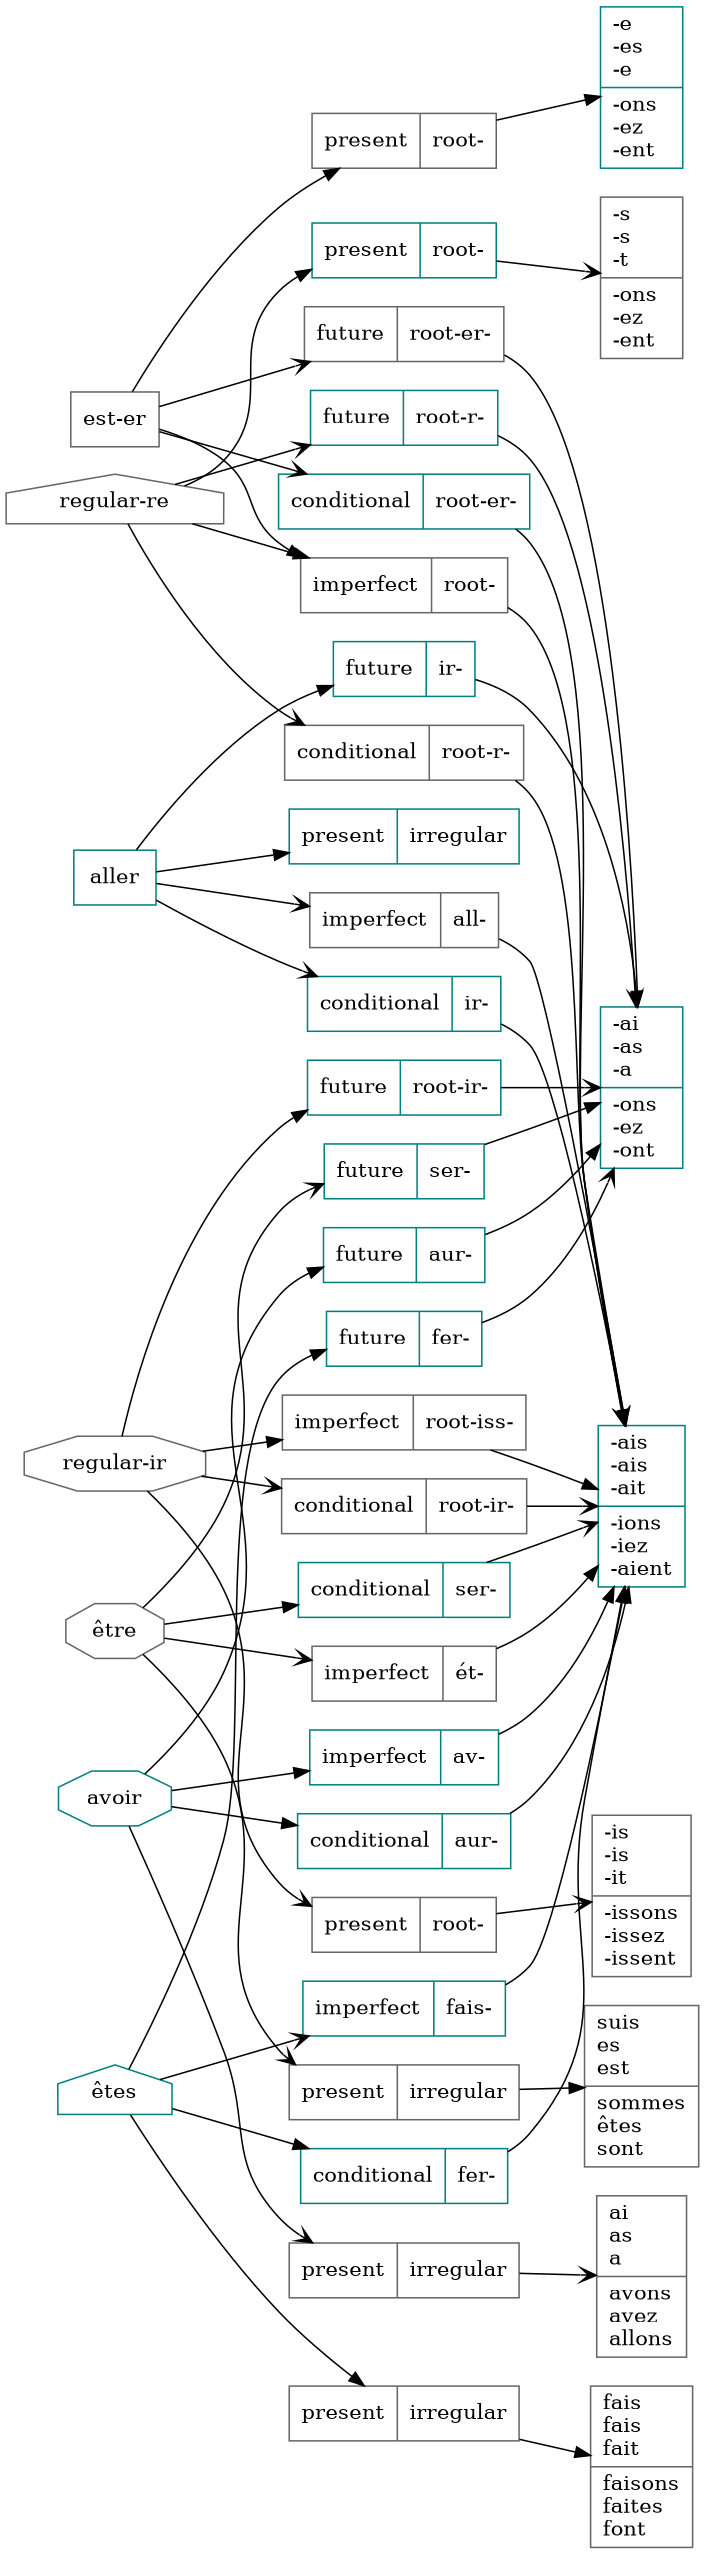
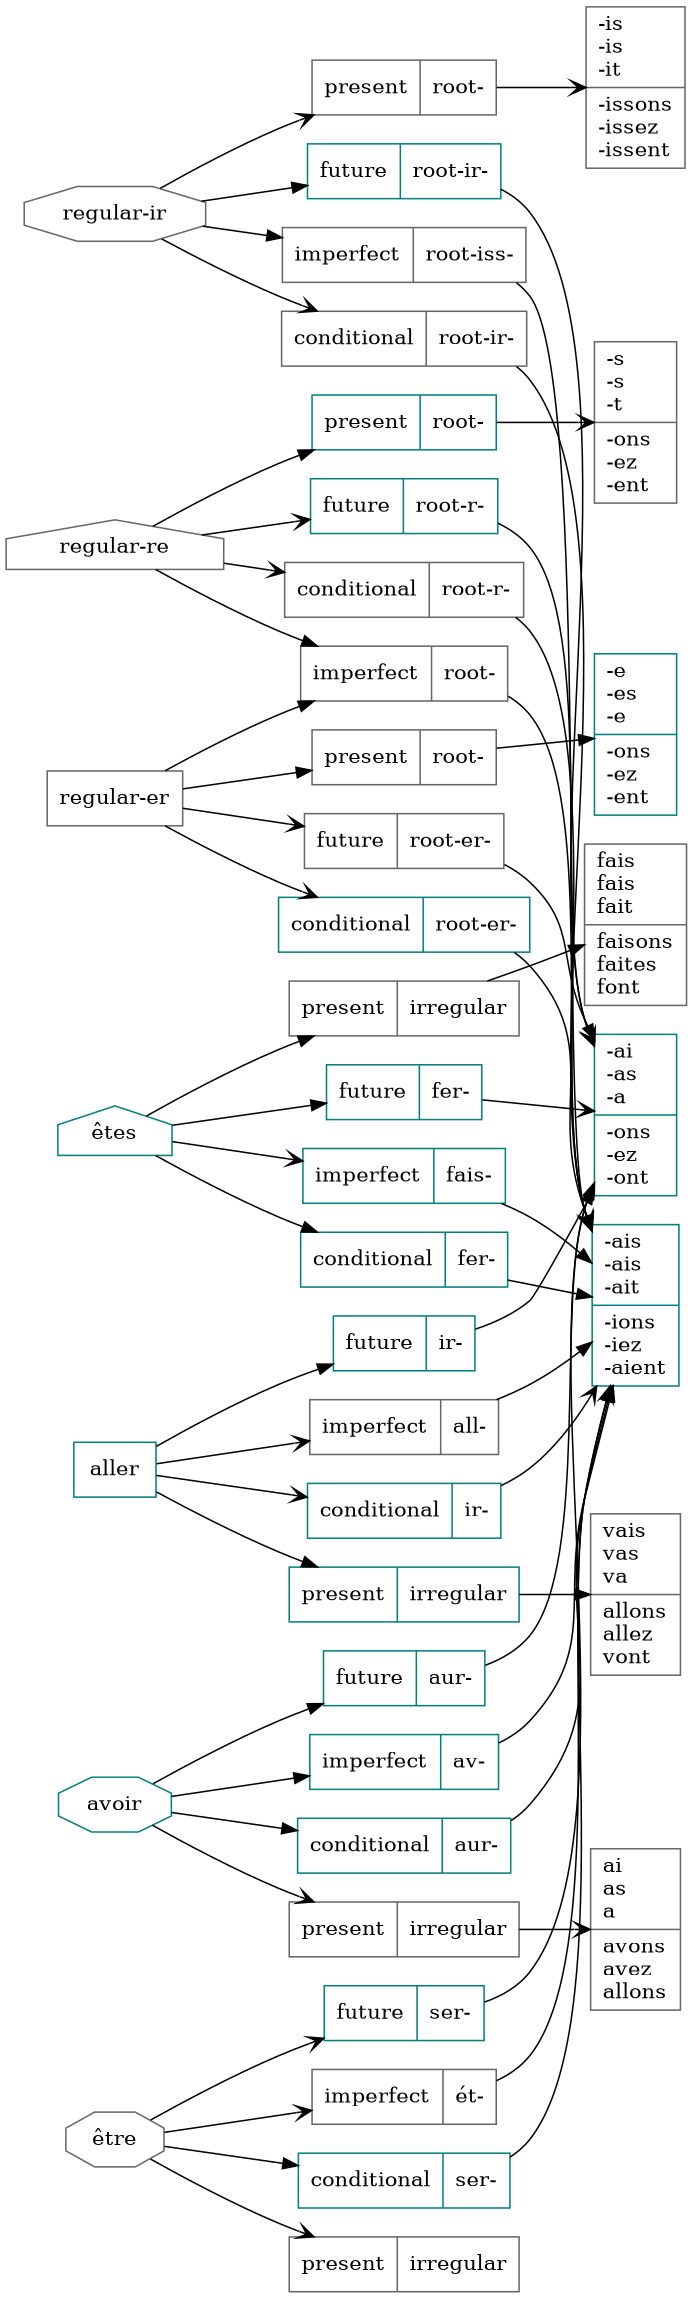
node "est-er": label "est-er" -> "regular-er"
node "vais": added
node "suis": removed
